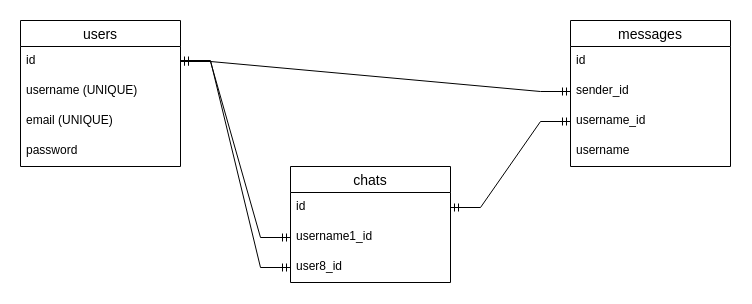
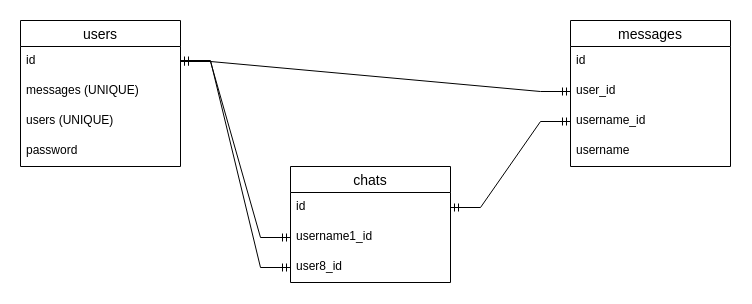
node "username (UNIQUE)": label "username (UNIQUE)" -> "messages (UNIQUE)"
node "sender_id": label "sender_id" -> "user_id"
node "email (UNIQUE)": label "email (UNIQUE)" -> "users (UNIQUE)"
